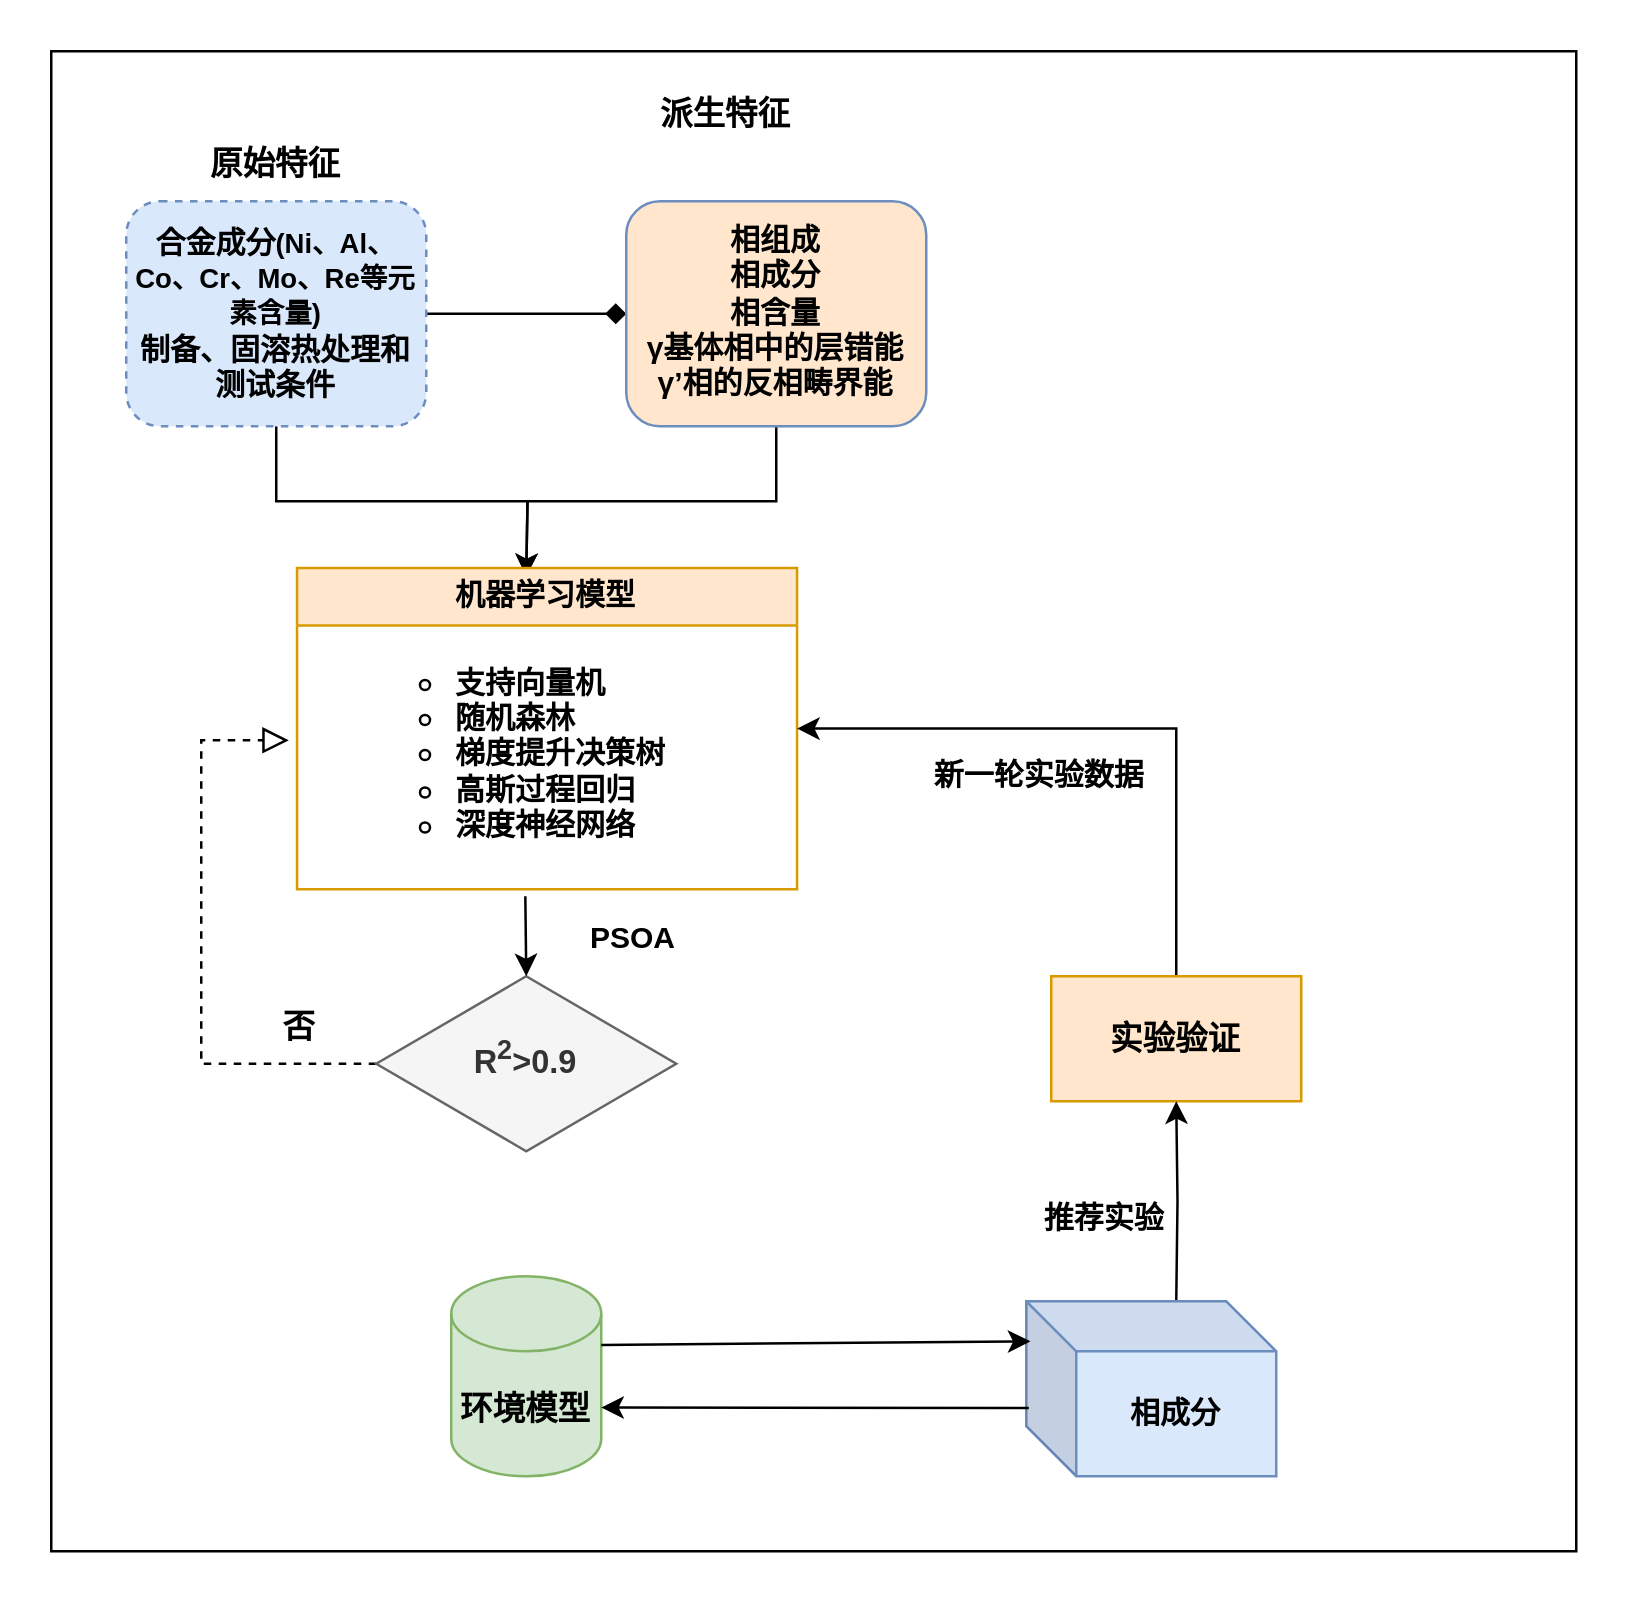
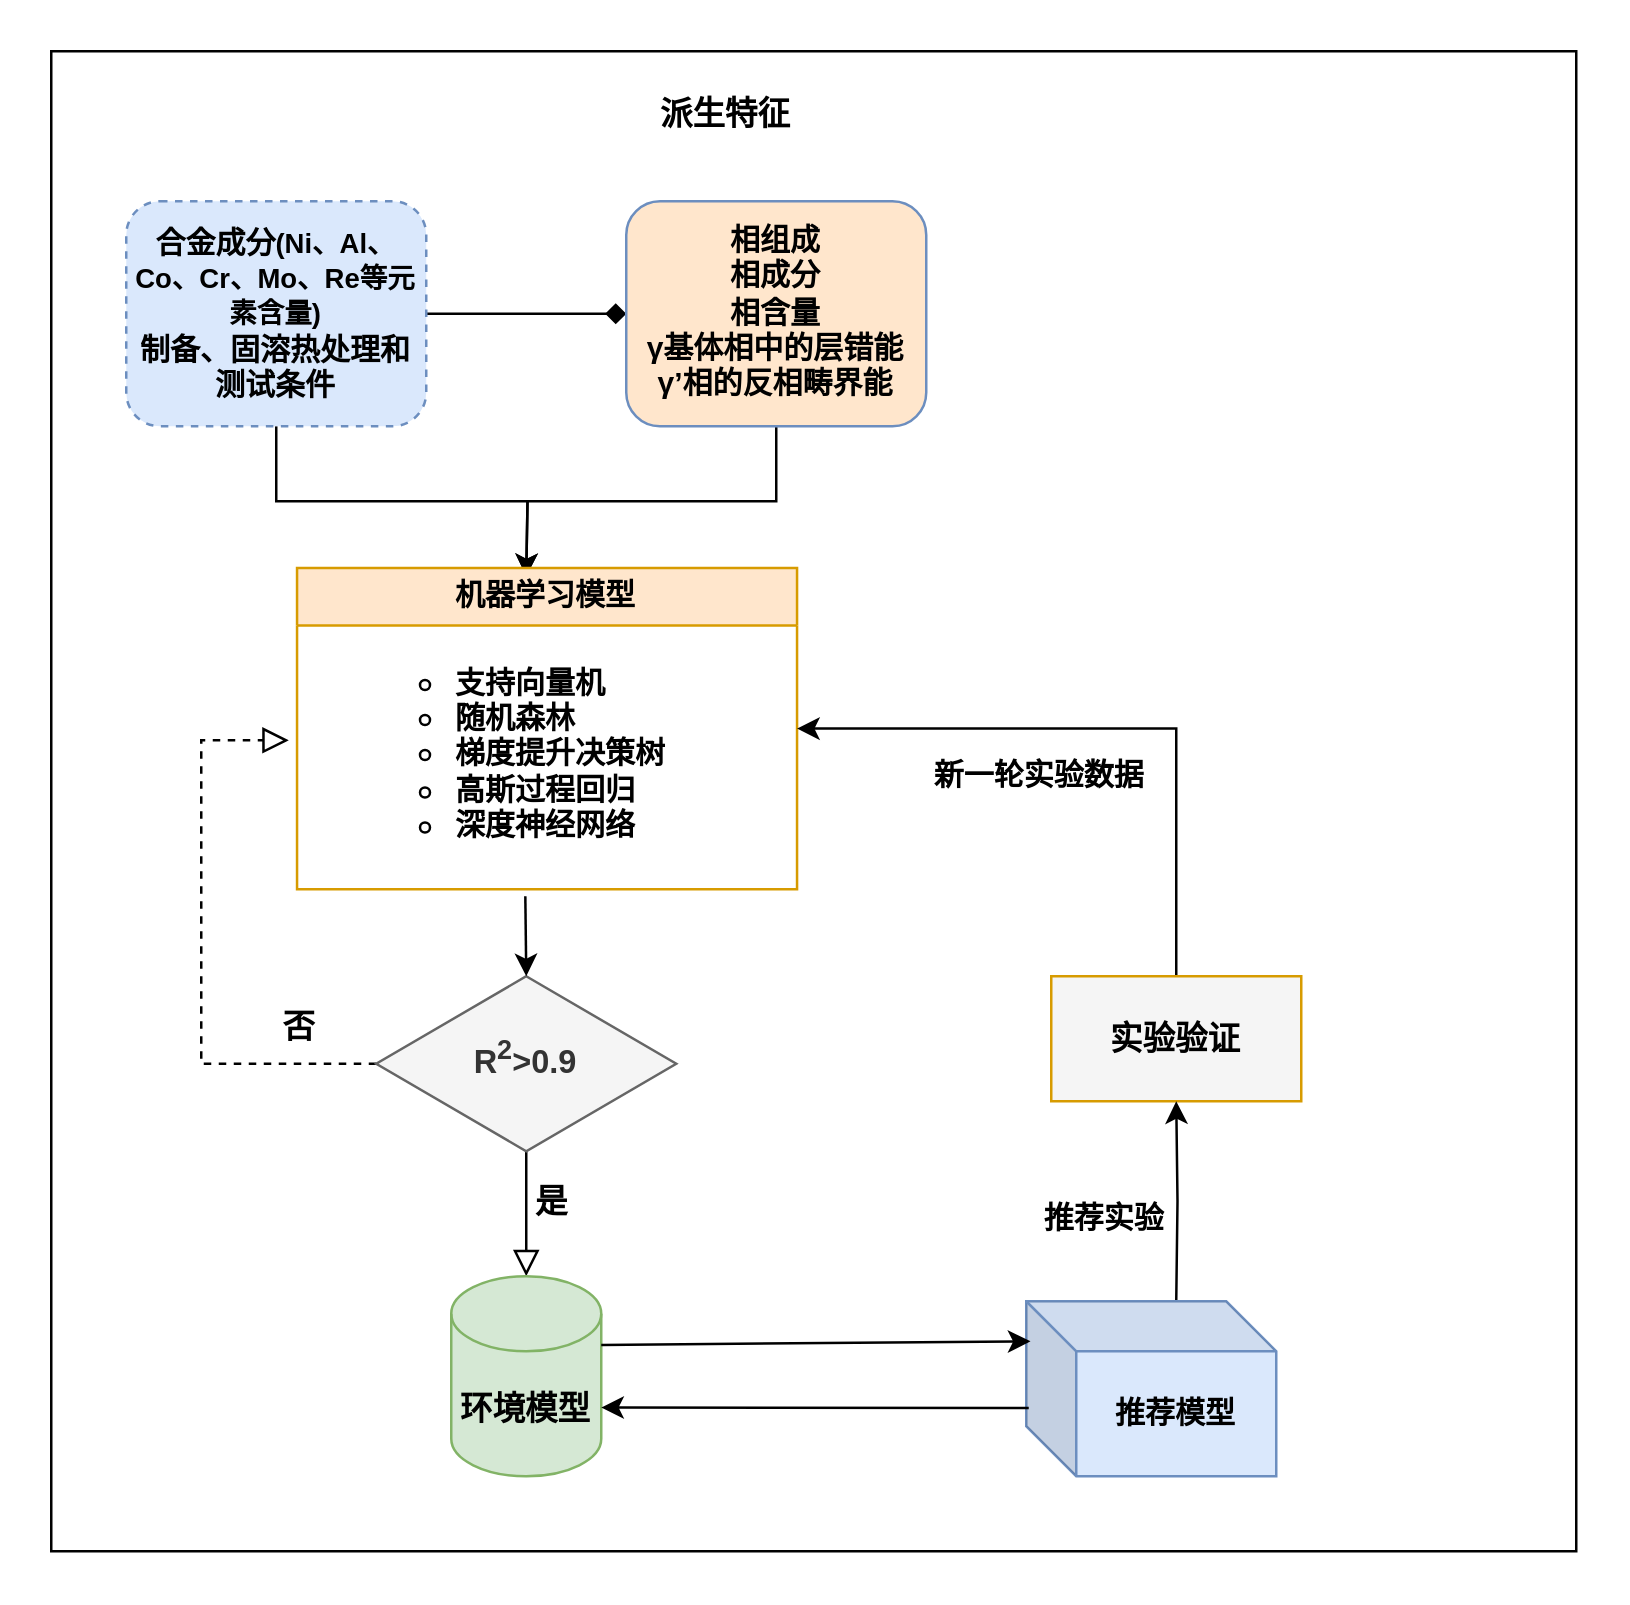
node "原始特征": removed
node "PSOA": removed
node "实验验证": fillcolor #ffe6cc -> #f5f5f5
edge "R2>0.9" -> "环境模型": added, label "是"
node "相成分": label "相成分" -> "推荐模型"
